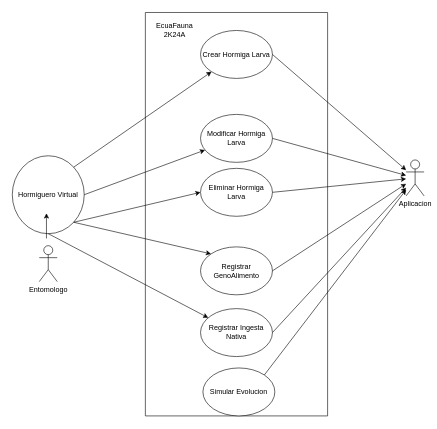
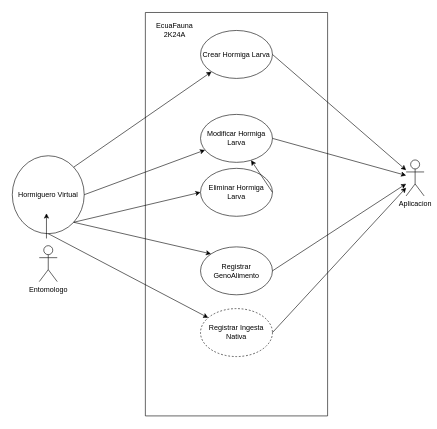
edge "Eliminar Hormiga Larva" -> "Aplicacion": now "Eliminar Hormiga Larva" -> "Modificar Hormiga Larva"
edge "Simular Evolucion" -> "Aplicacion": removed
node "Registrar Ingesta Nativa": style solid -> dashed
node "Simular Evolucion": removed
